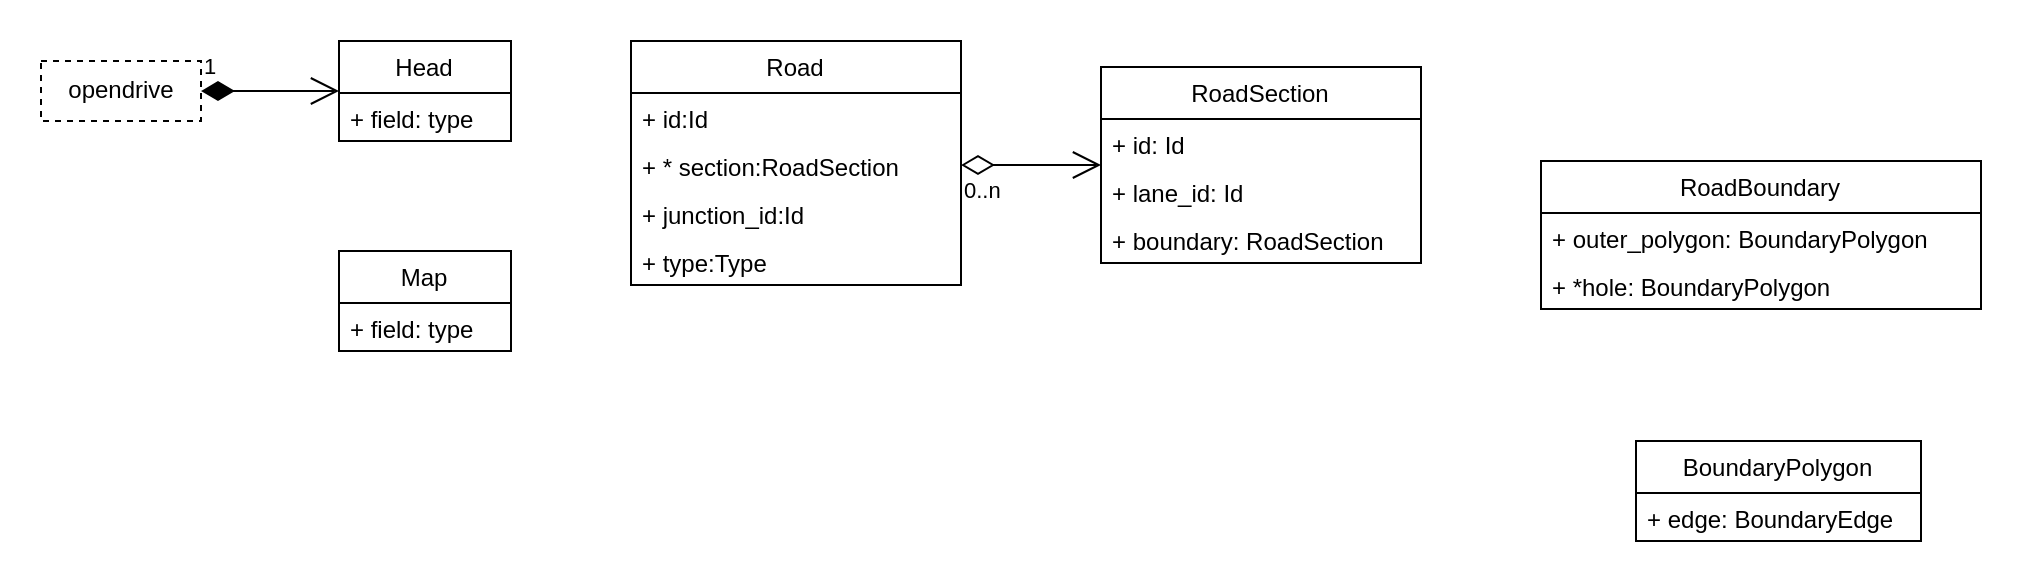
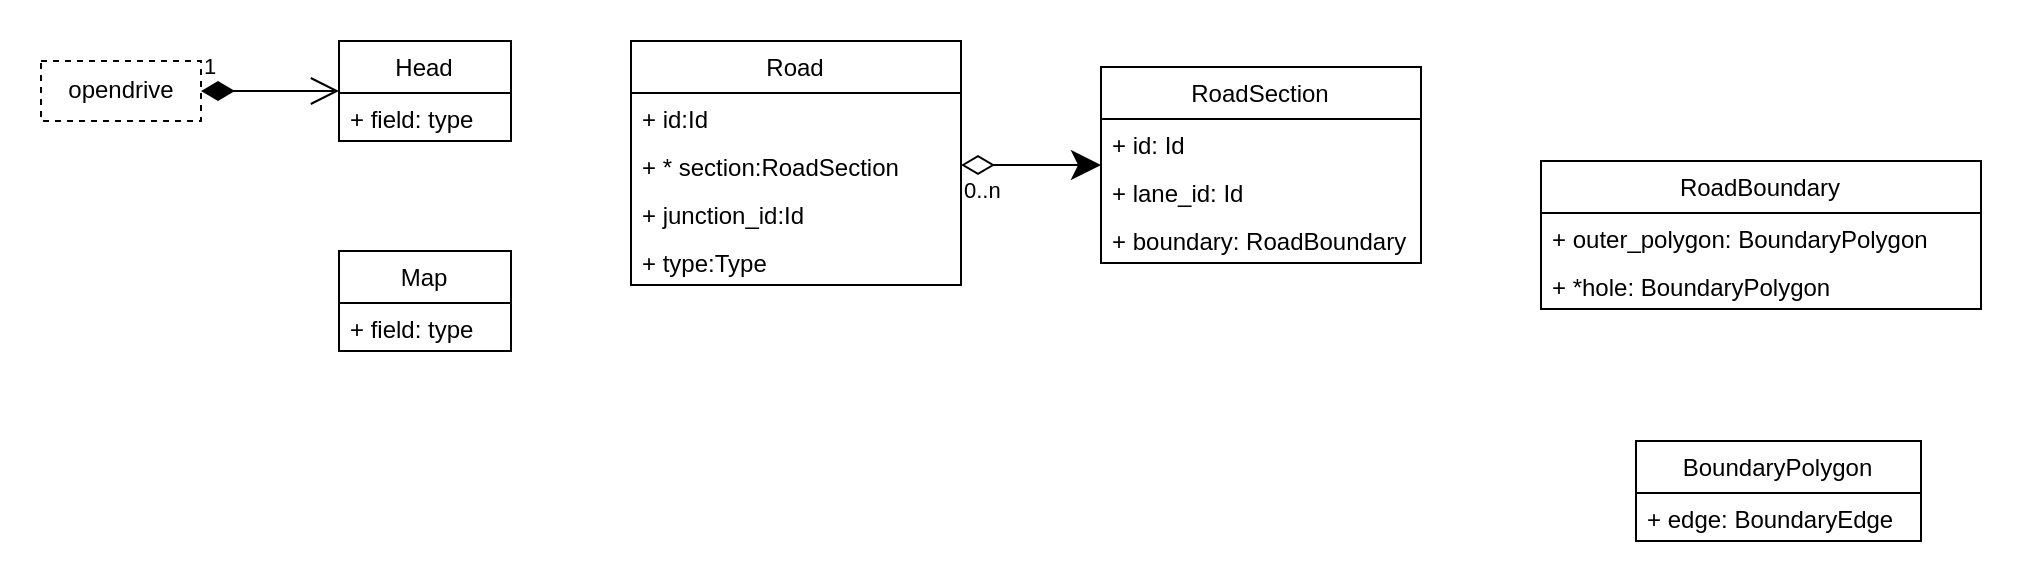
edge "+ * section:RoadSection" -- "RoadSection": arrowhead open -> classic
node "+ boundary: RoadSection": label "+ boundary: RoadSection" -> "+ boundary: RoadBoundary"
